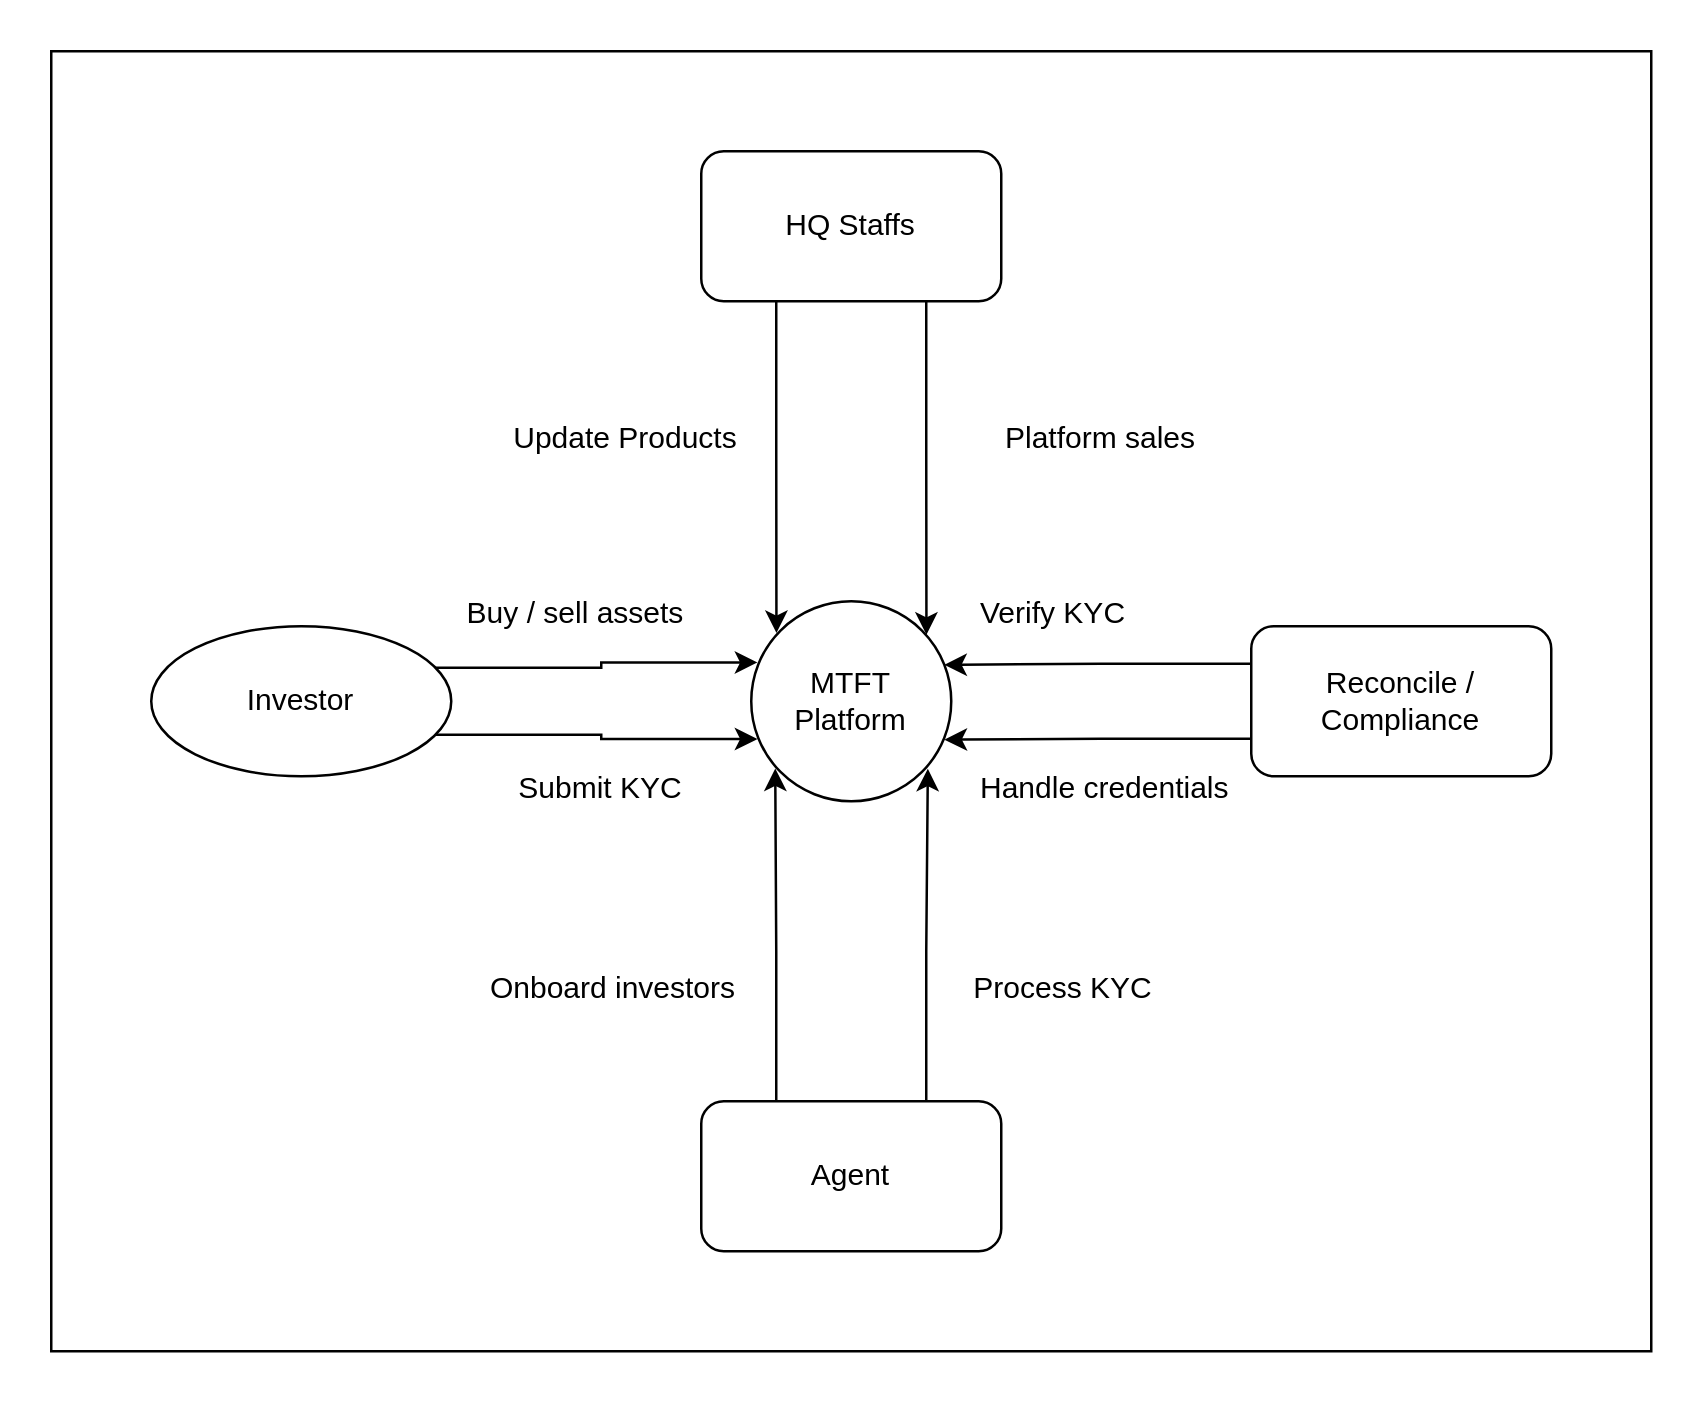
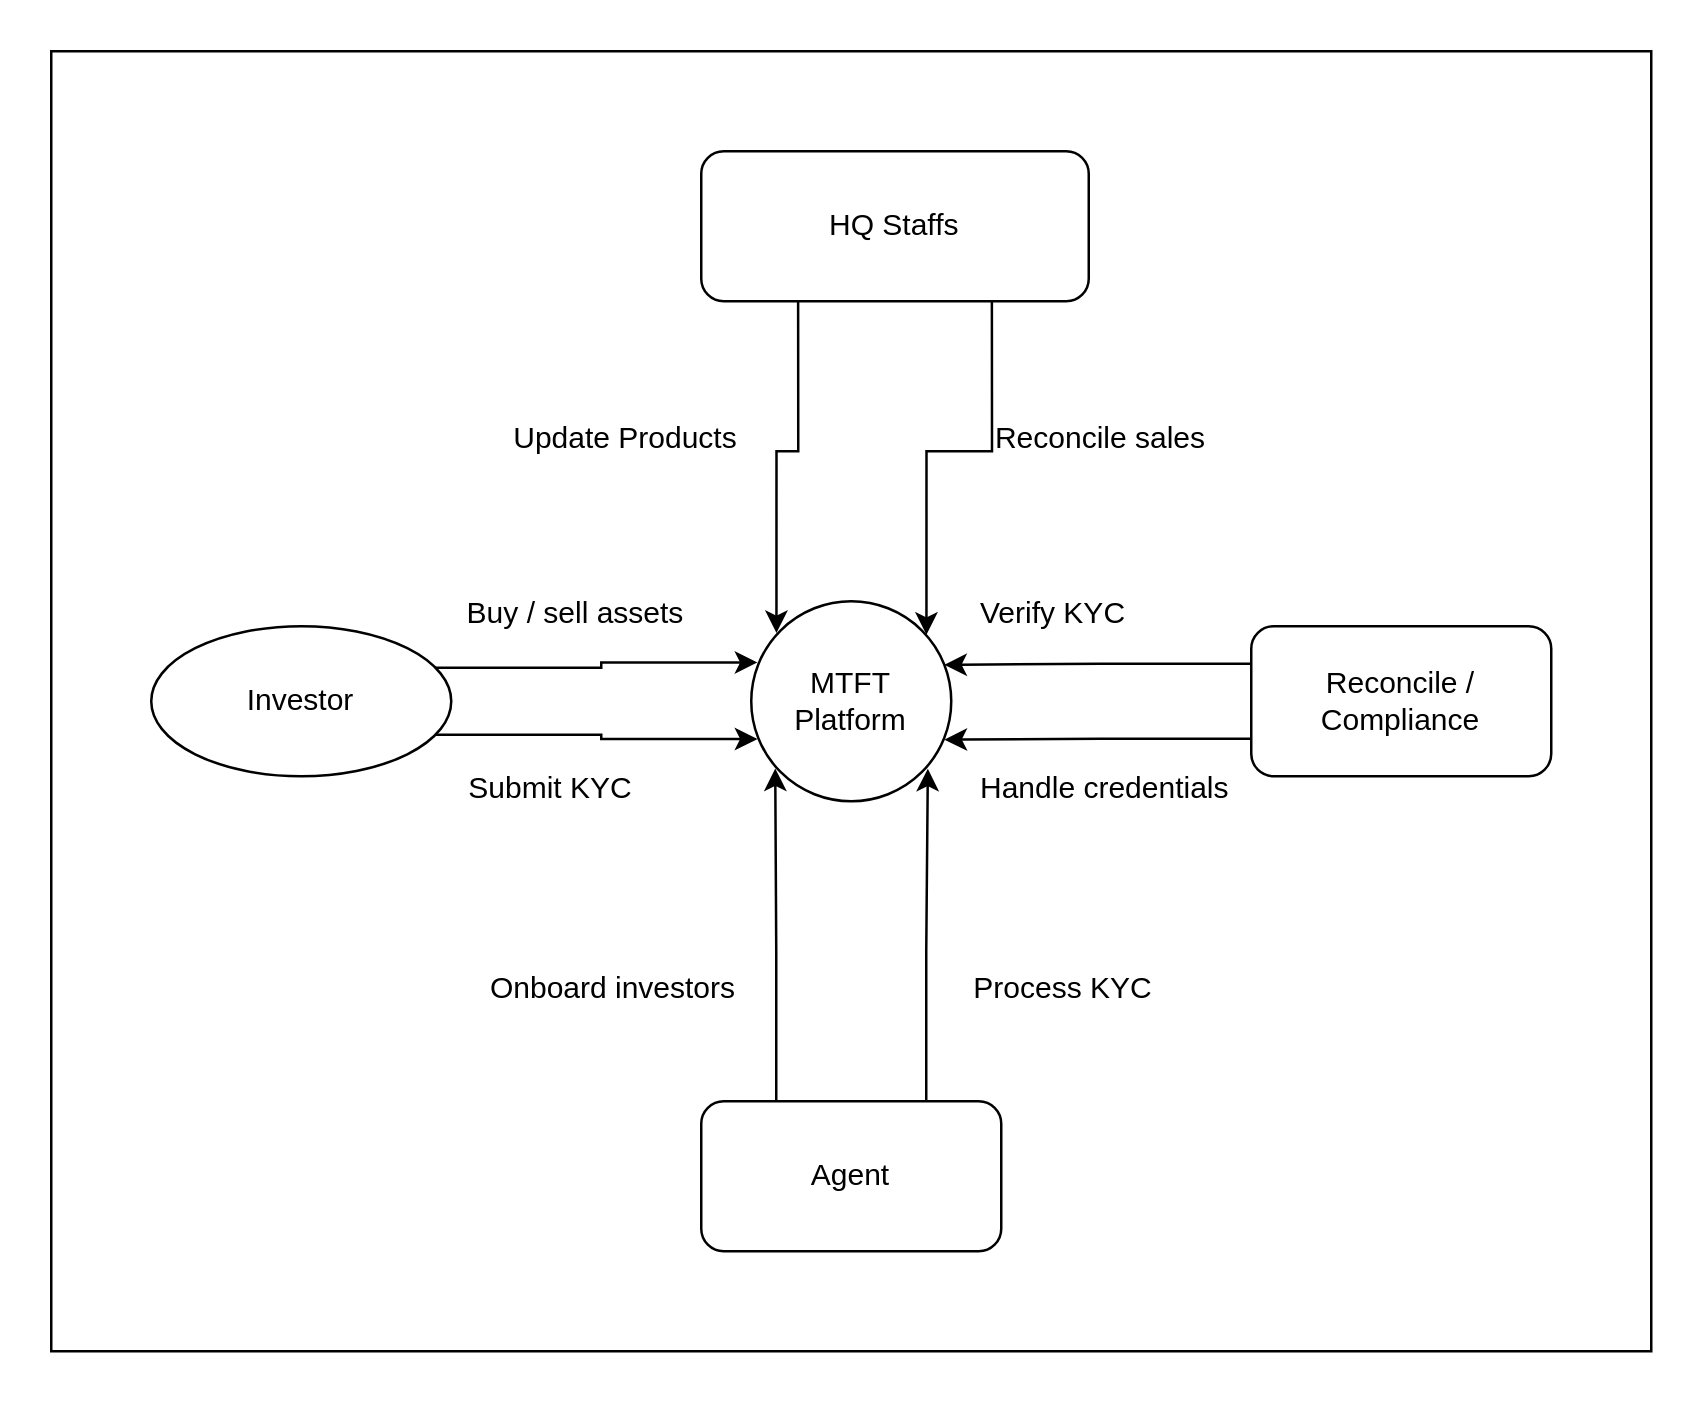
node "HQ Staffs": size 300x150 -> 388x150
node "Platform sales": label "Platform sales" -> "Reconcile sales"
node "Submit KYC": moved (601, 789) -> (551, 789)
